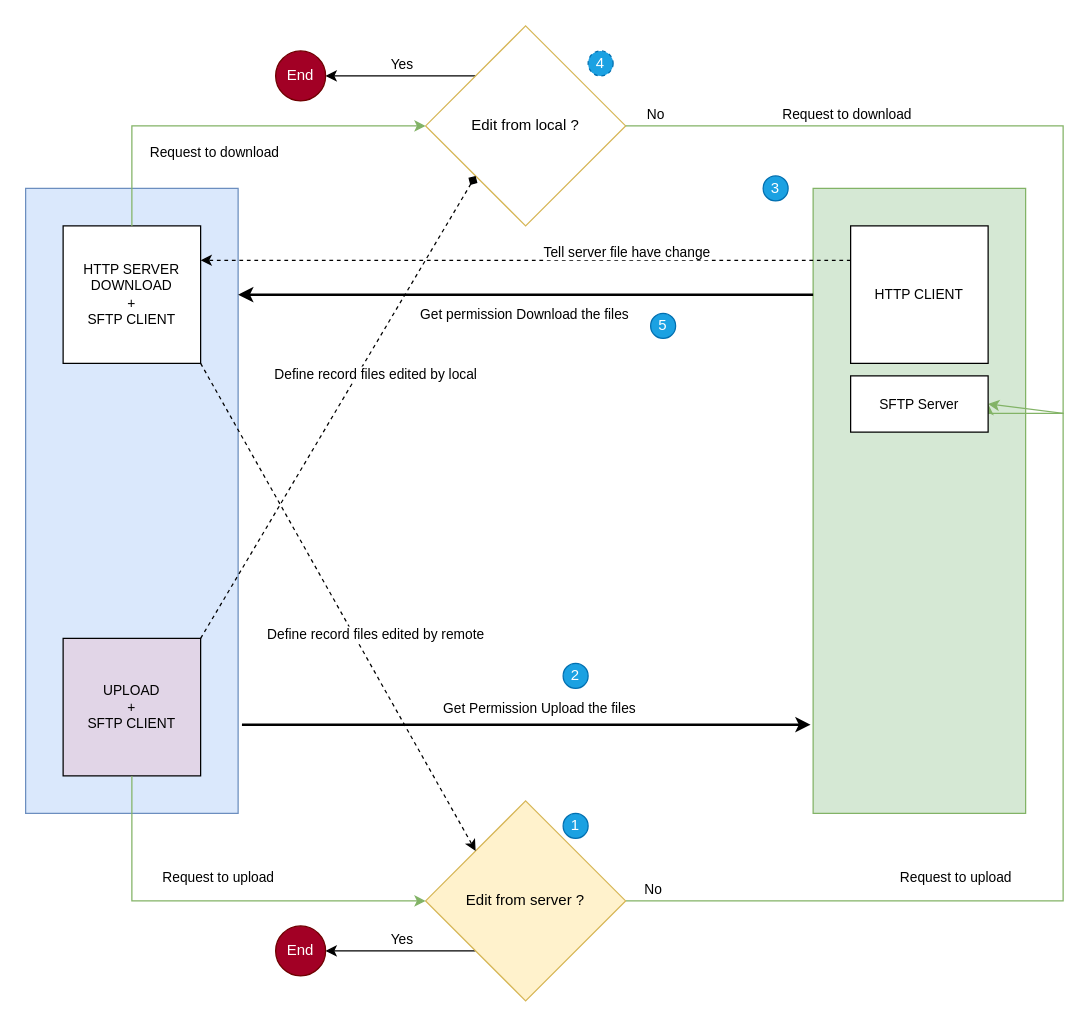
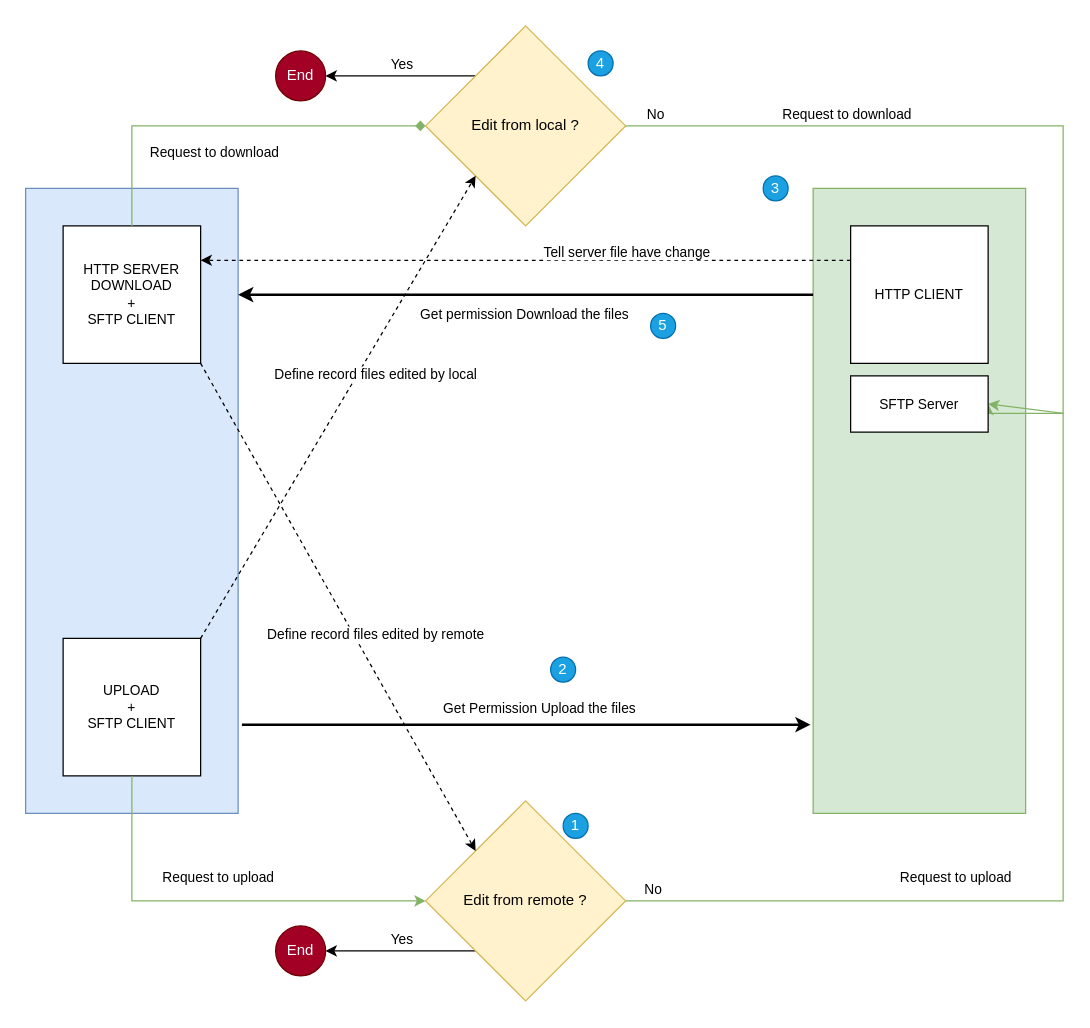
node "4": style dashed -> solid
edge "HTTP SERVERDOWNLOAD+SFTP CLIENT" -> "Edit from local ?": arrowhead classic -> diamond
node "Edit from local ?": fillcolor #ffffff -> #fff2cc
edge "UPLOAD+SFTP CLIENT" -> "Edit from local ?": arrowhead diamond -> classic
node "2": moved (576, 676) -> (563, 669)
node "UPLOAD+SFTP CLIENT": fillcolor #e1d5e7 -> #ffffff
node "Edit from server ?": label "Edit from server ?" -> "Edit from remote ?"
